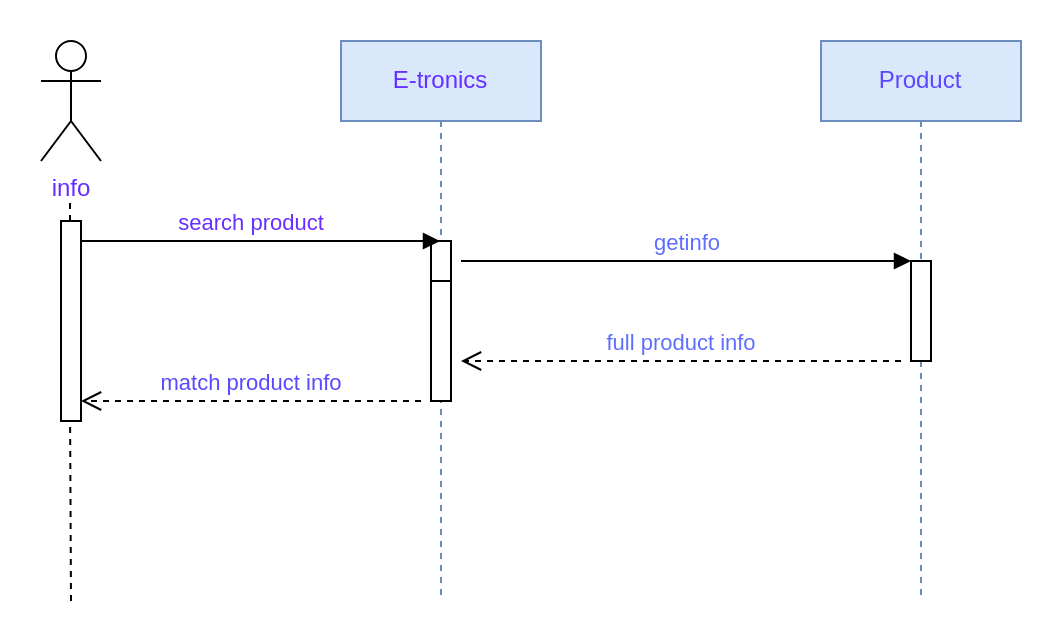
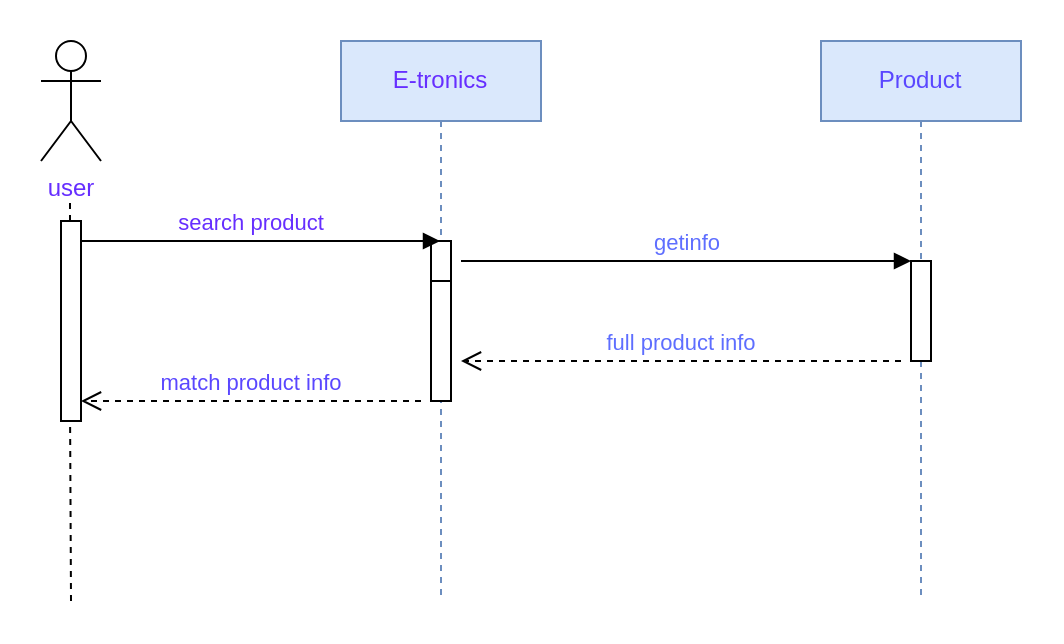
node "info": label "info" -> "user"
